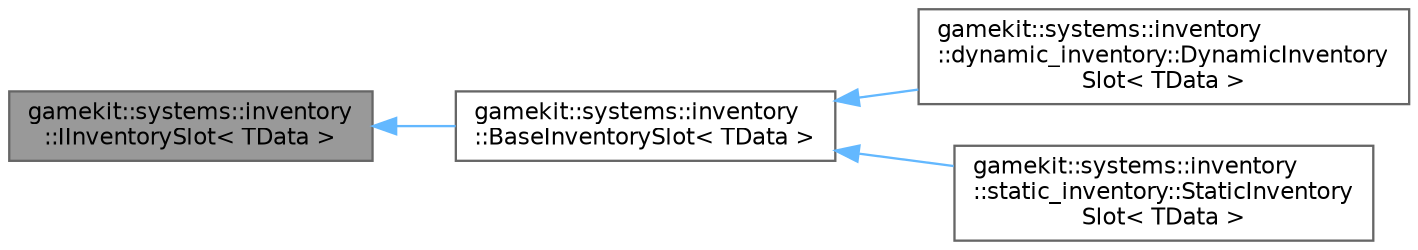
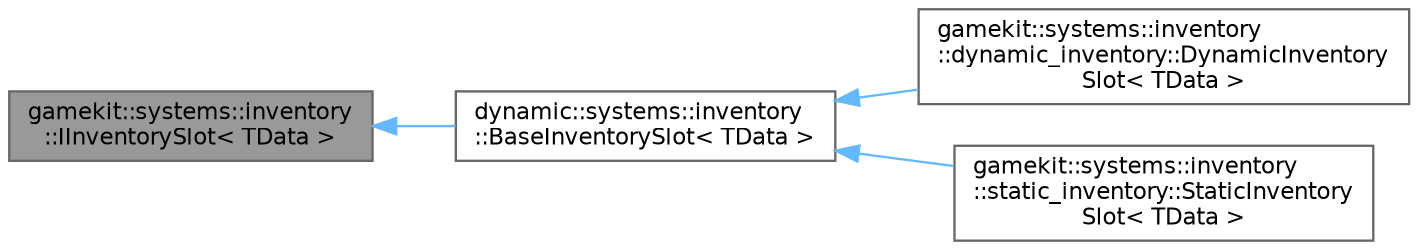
node "gamekit::systems::inventory ::BaseInventorySlot< TData >": label "gamekit::systems::inventory ::BaseInventorySlot< TData >" -> "dynamic::systems::inventory ::BaseInventorySlot< TData >"
